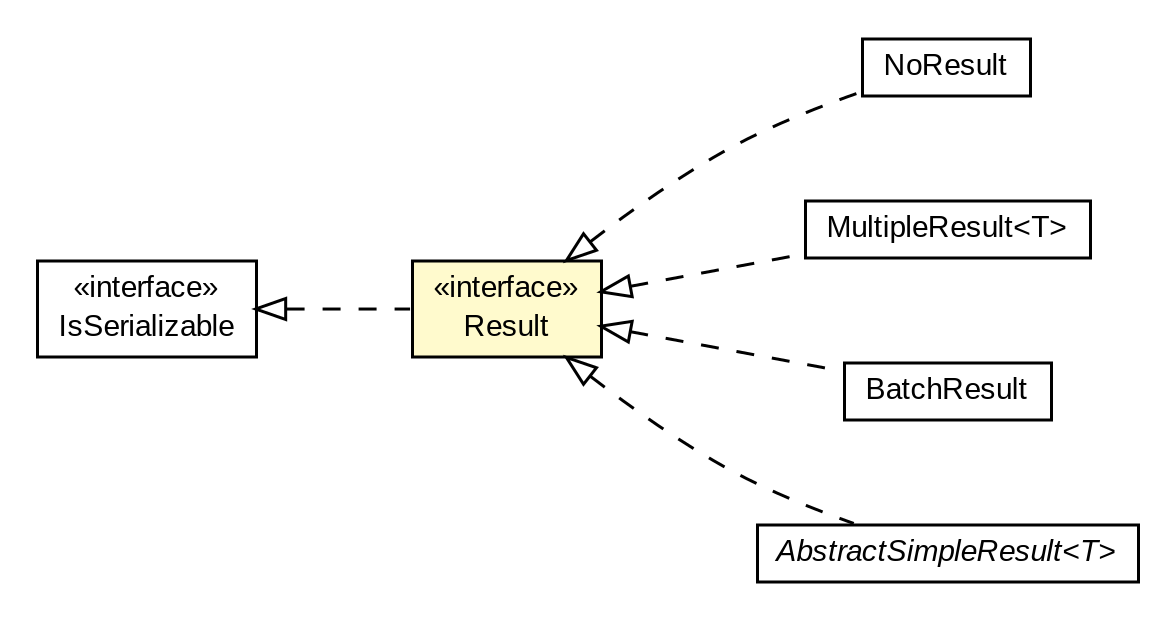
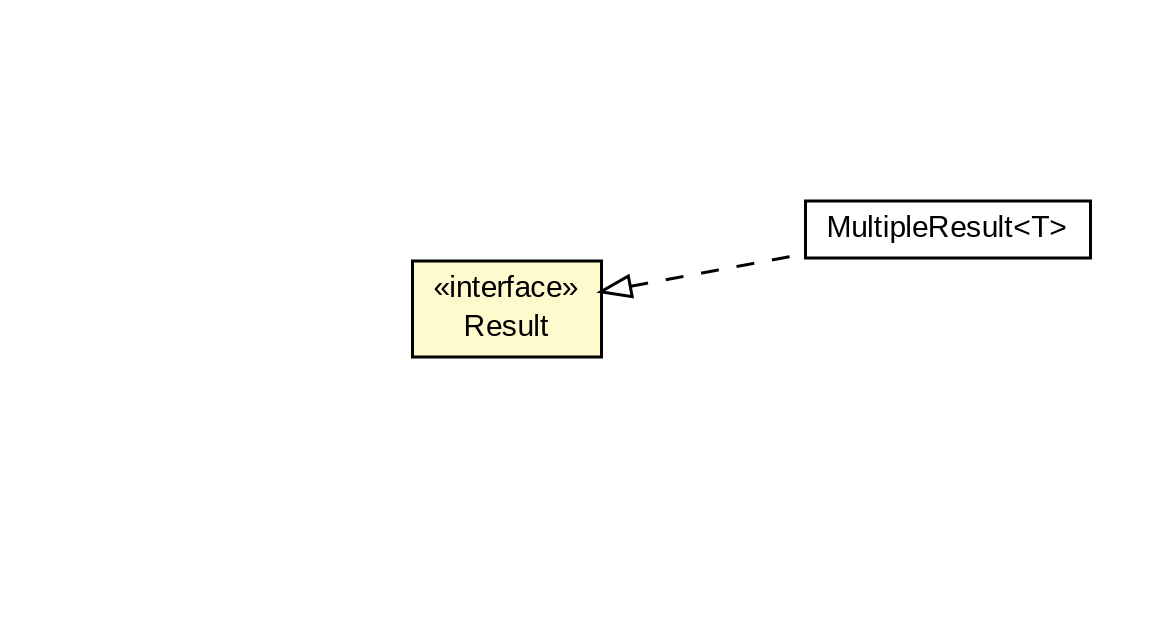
node "NoResult": removed
node "IsSerializable": removed
node "BatchResult": removed
node "AbstractSimpleResult<T>": removed
